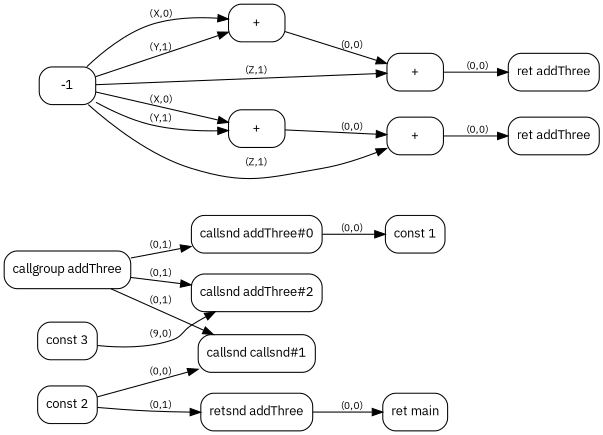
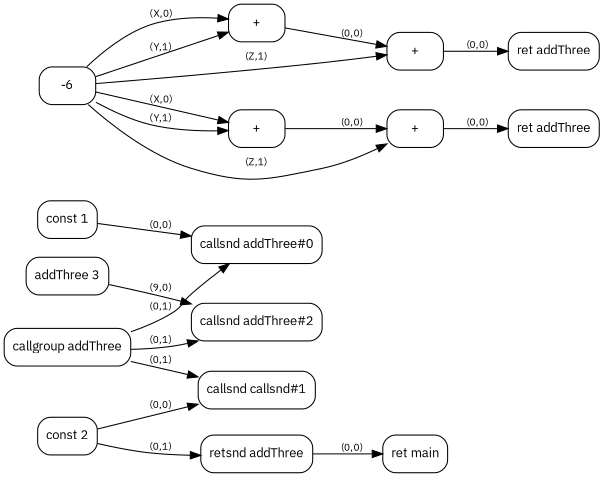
node "-1": label "-1" -> "-6"
edge "callsnd addThree#0" -> "const 1": reversed
node "const 3": label "const 3" -> "addThree 3"
